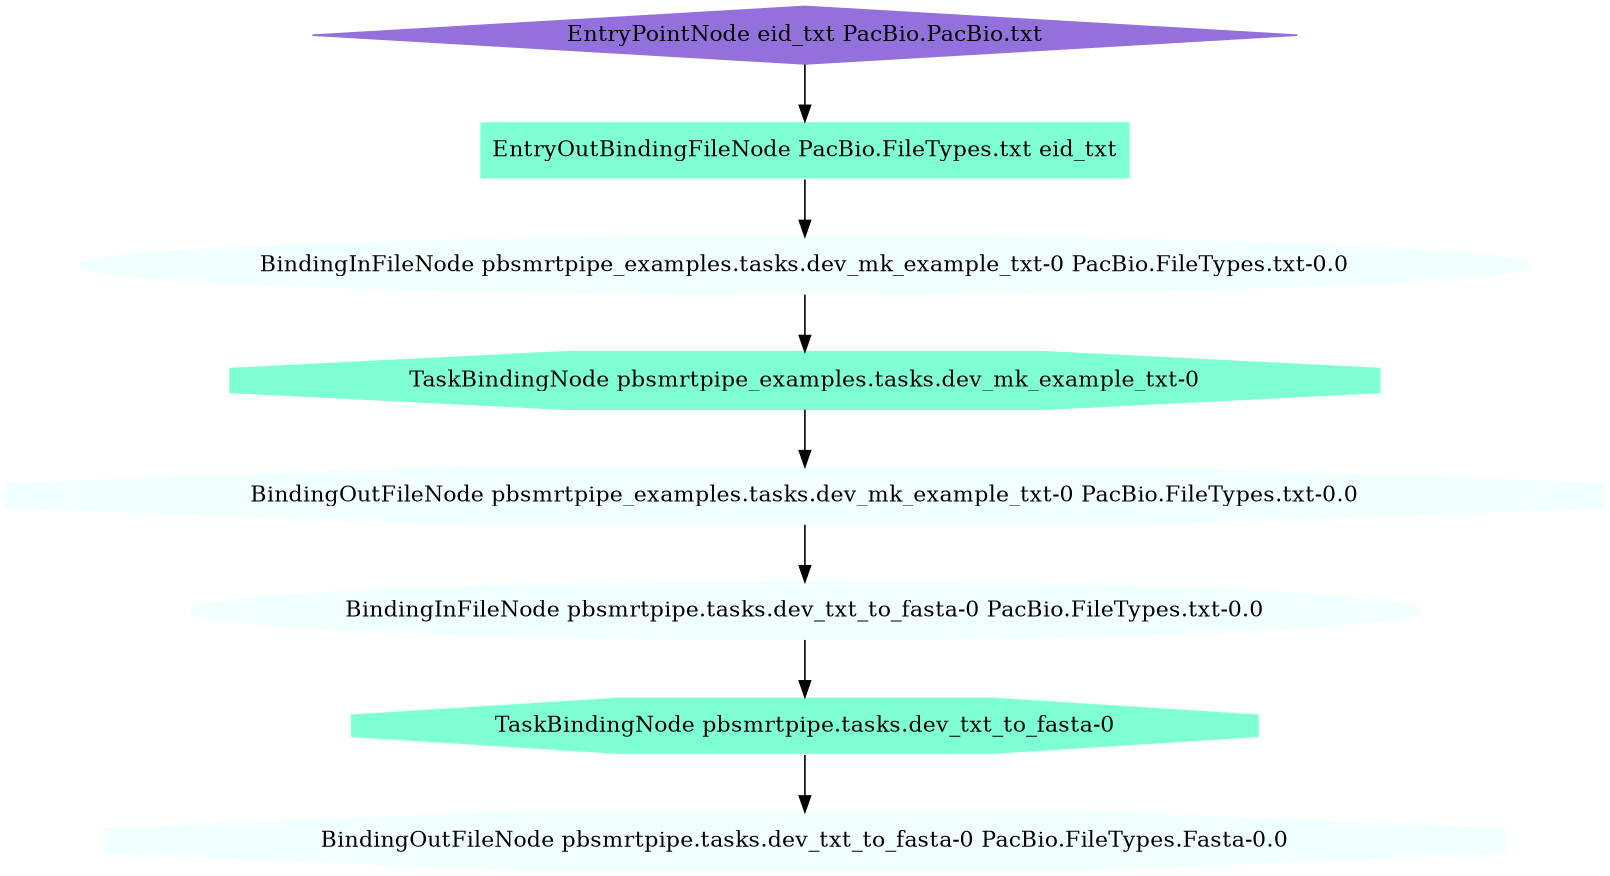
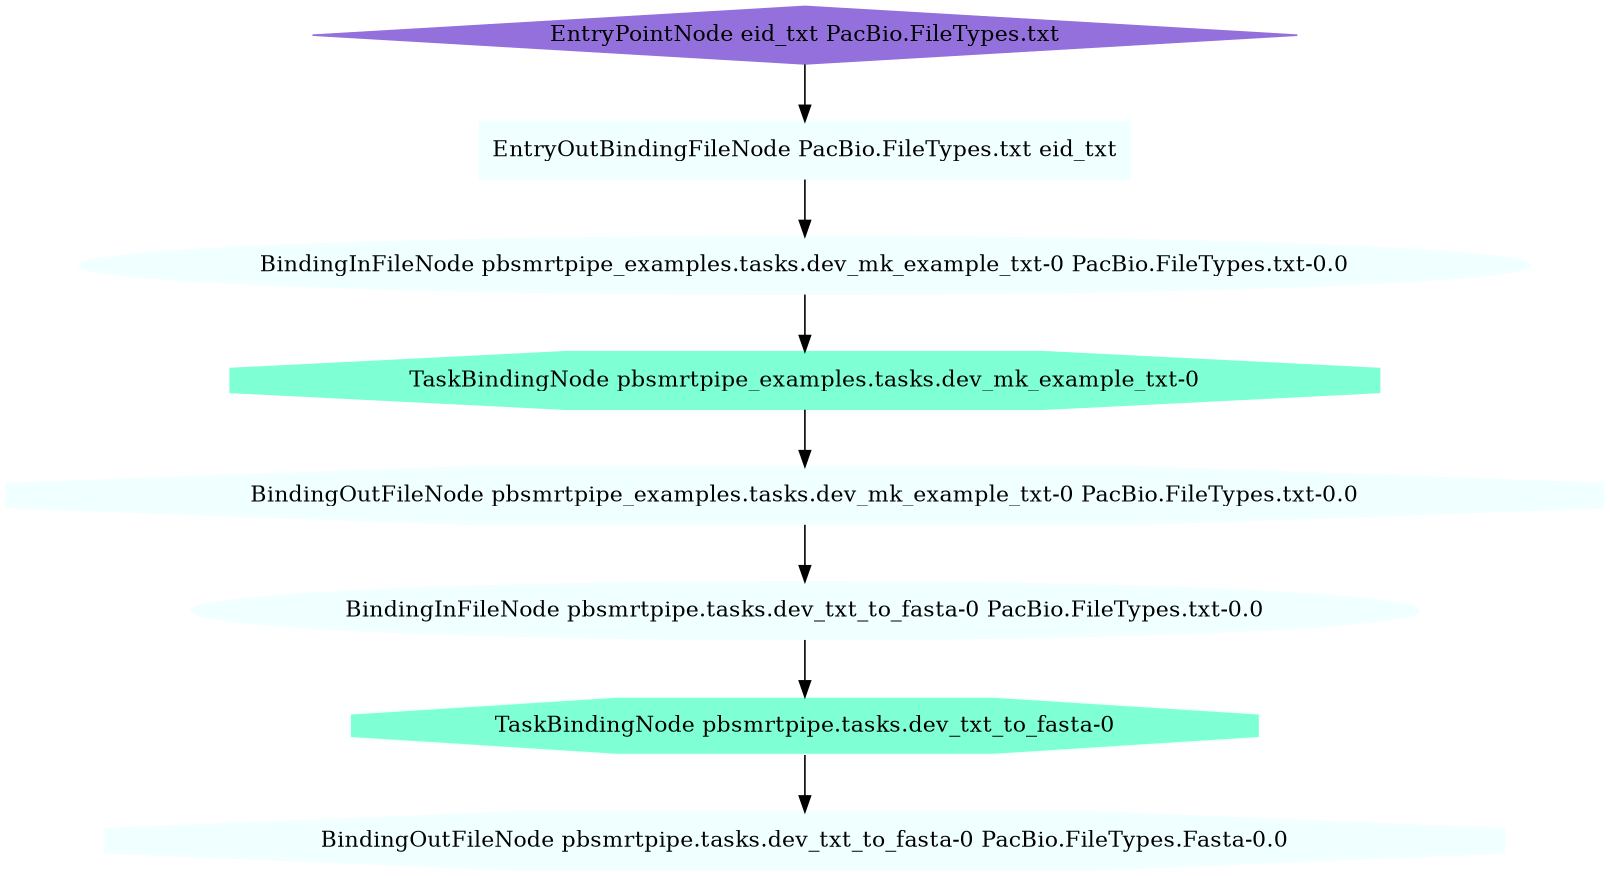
node "EntryPointNode eid_txt PacBio.PacBio.txt": label "EntryPointNode eid_txt PacBio.PacBio.txt" -> "EntryPointNode eid_txt PacBio.FileTypes.txt"
node "EntryOutBindingFileNode PacBio.FileTypes.txt eid_txt": fillcolor aquamarine -> azure
